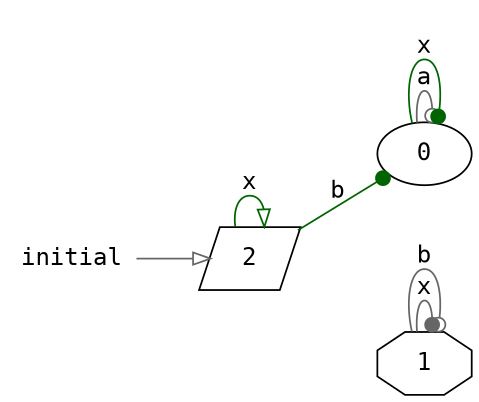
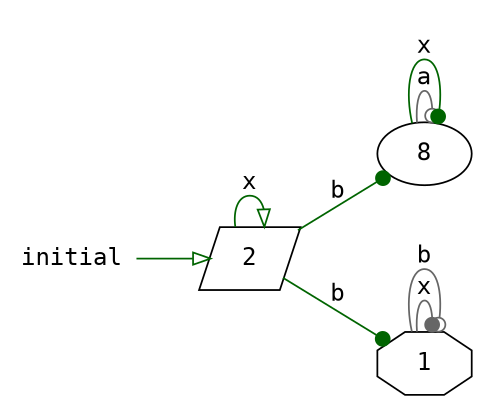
node "0": label "0" -> "8"
edge "initial" -> "2": color gray40 -> darkgreen
edge "2" -> "1": added, label "b"
